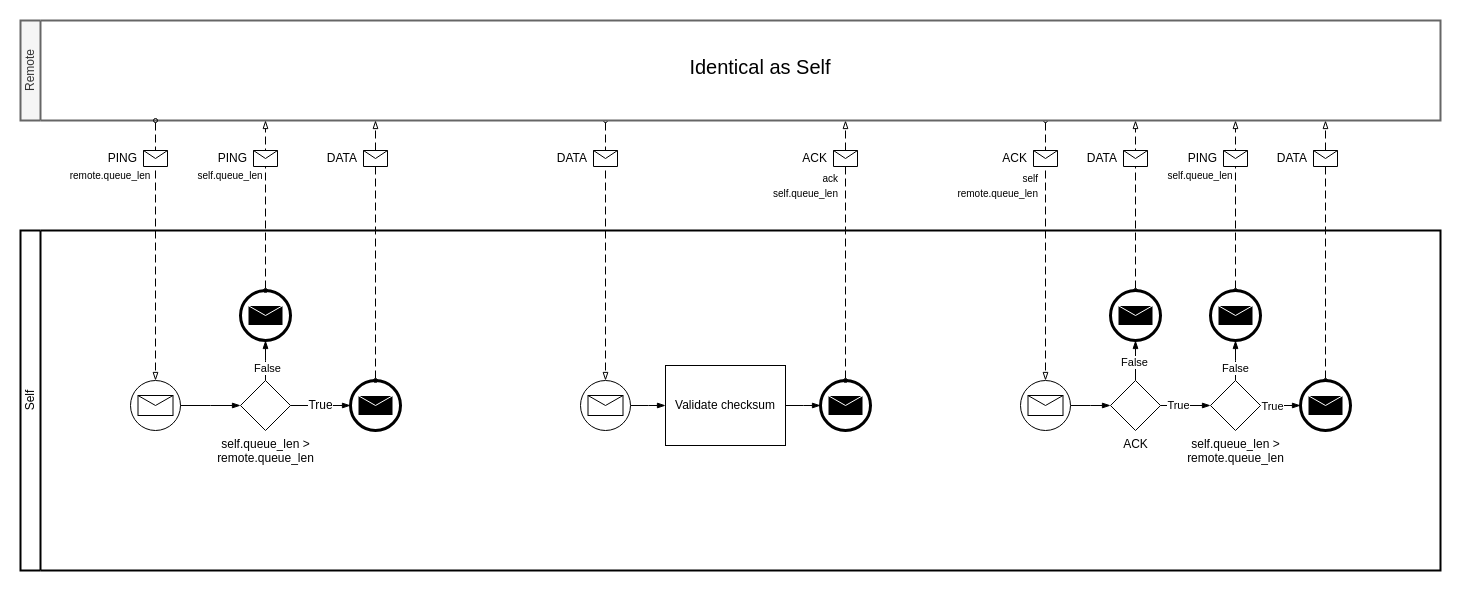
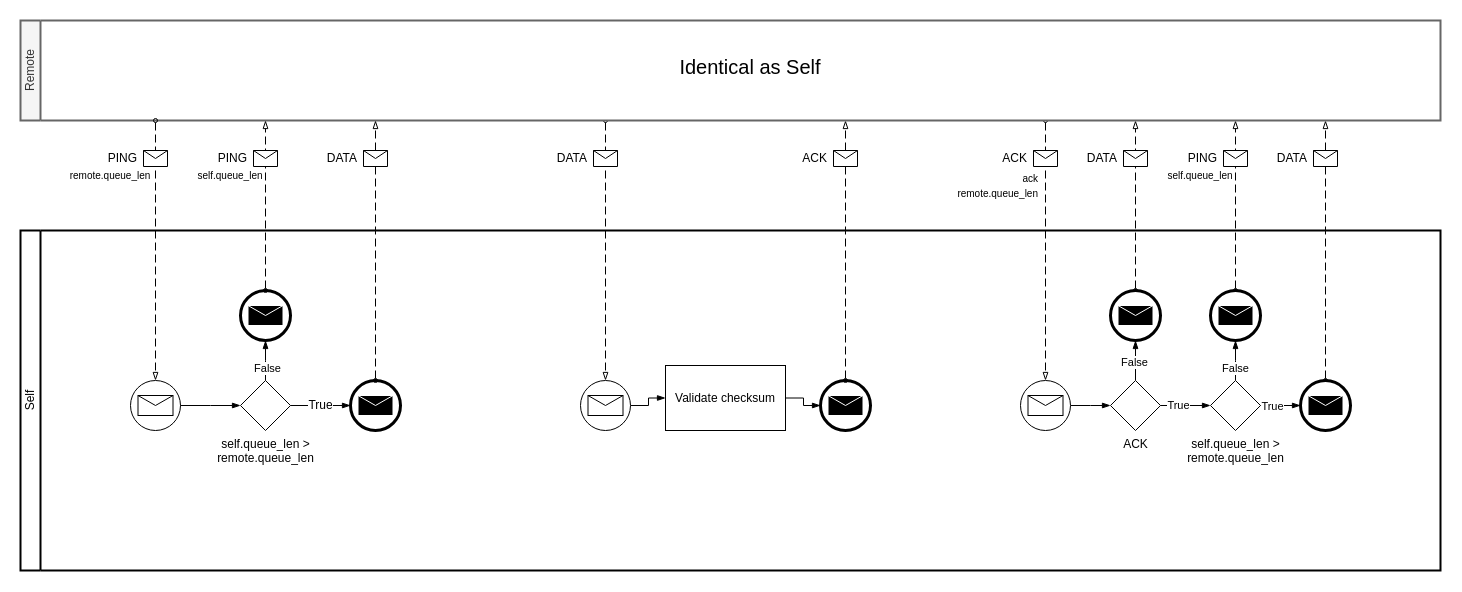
node "Identical as Self": moved (761, 66) -> (751, 66)
node "ack self.queue_len": removed
node "self remote.queue_len": label "self remote.queue_len" -> "ack remote.queue_len"
node "Validate checksum": size 120x80 -> 120x65
